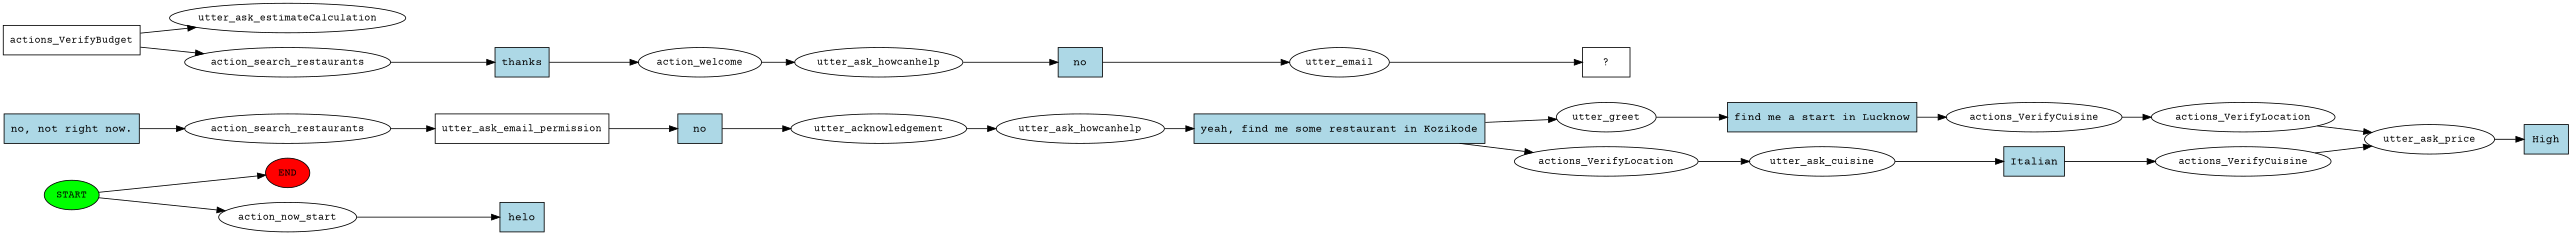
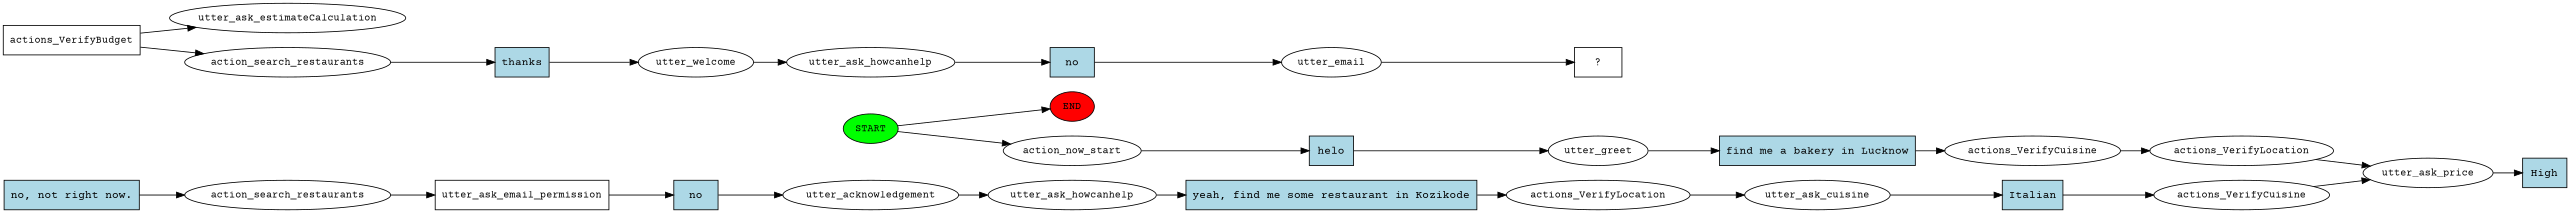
node "action_welcome": label "action_welcome" -> "utter_welcome"
node "find me a start in Lucknow": label "find me a start in Lucknow" -> "find me a bakery in Lucknow"
edge "yeah, find me some restaurant in Kozikode" -> "utter_greet": now "helo" -> "utter_greet"
